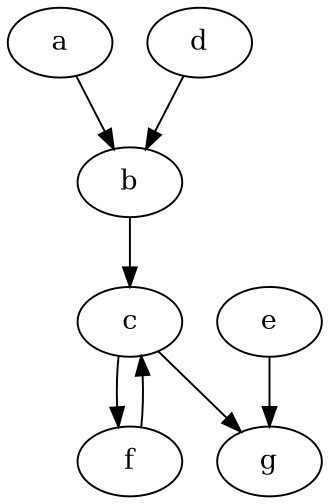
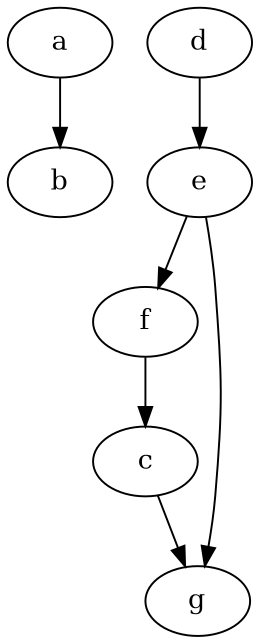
edge "d" -> "b": now "d" -> "e"
edge "b" -> "c": removed
edge "c" -> "f": now "e" -> "f"
